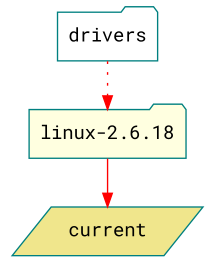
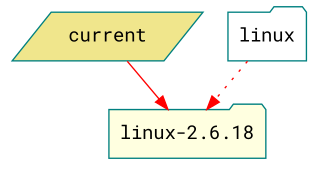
node "drivers": label "drivers" -> "linux"
edge "linux-2.6.18" -> "current": reversed
